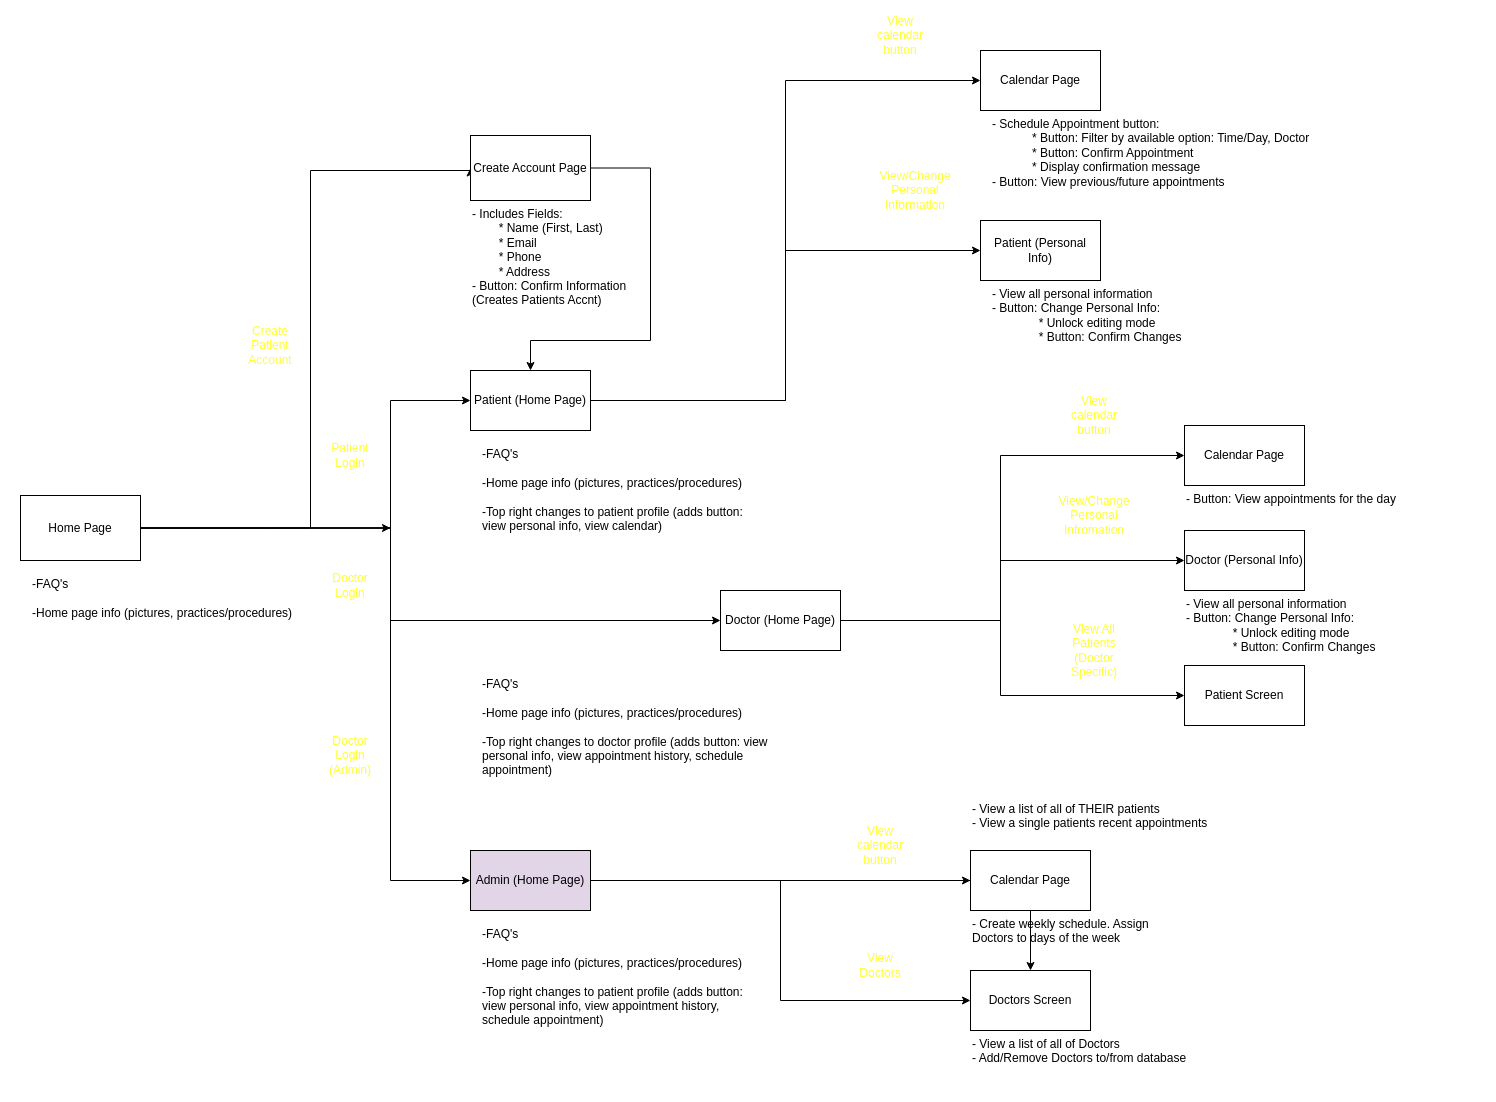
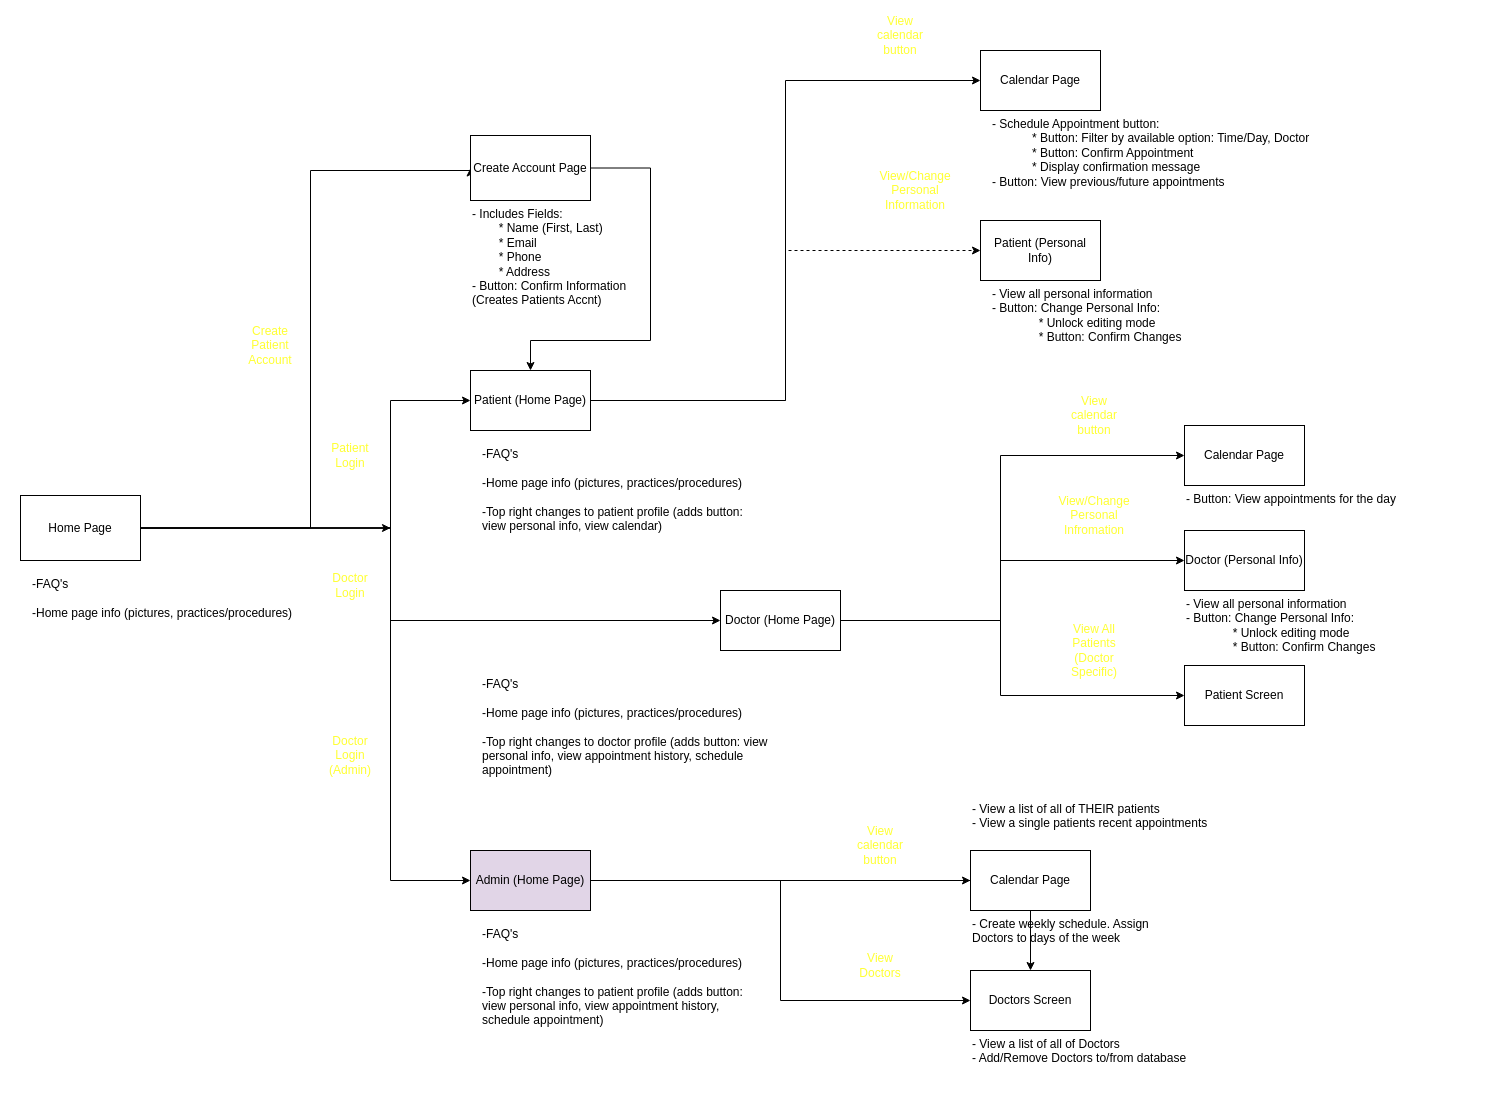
edge "Patient (Home Page)" -> "Patient (Personal Info)": style solid -> dashed
